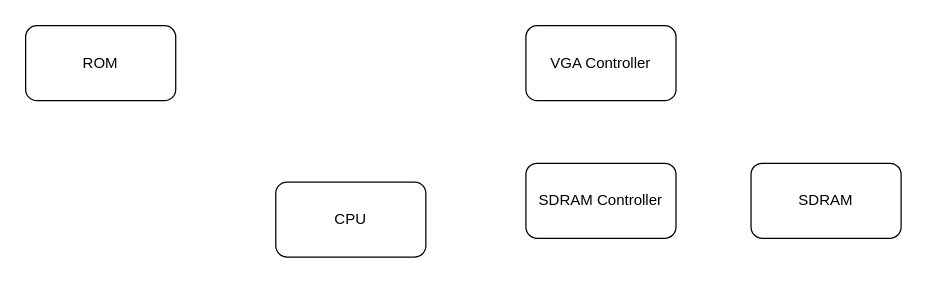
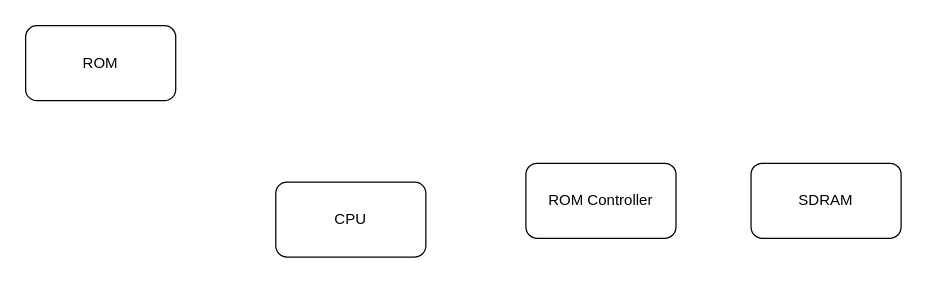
node "VGA Controller": removed
node "SDRAM Controller": label "SDRAM Controller" -> "ROM Controller"
